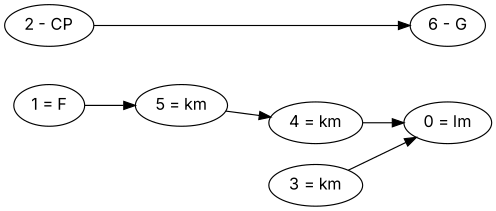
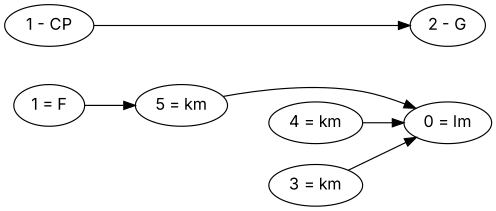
node "2 - CP": label "2 - CP" -> "1 - CP"
node "6 - G": label "6 - G" -> "2 - G"
edge "5 = km" -> "4 = km": now "5 = km" -> "0 = lm"
